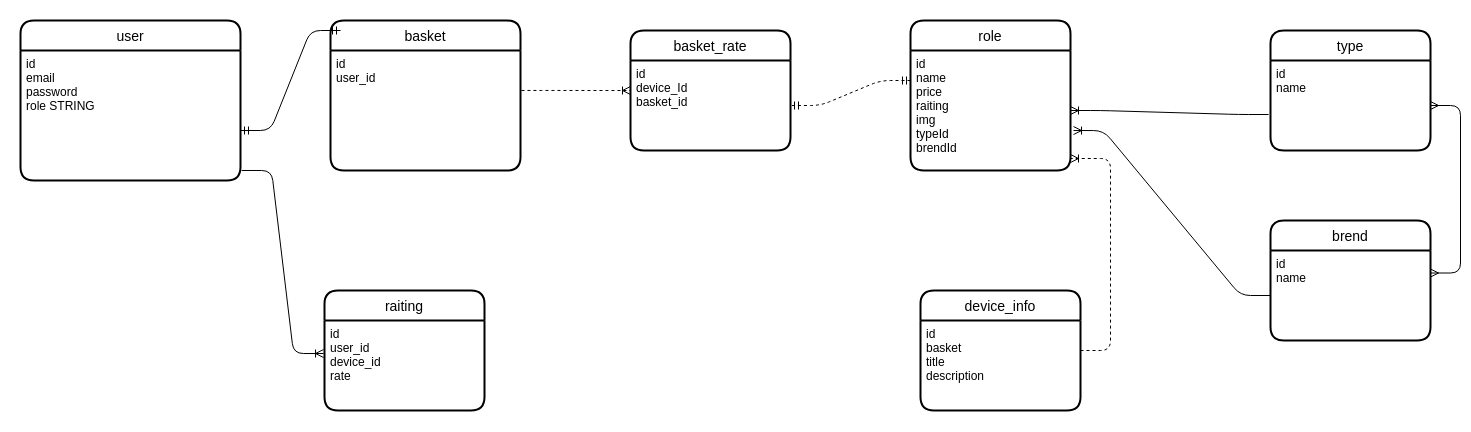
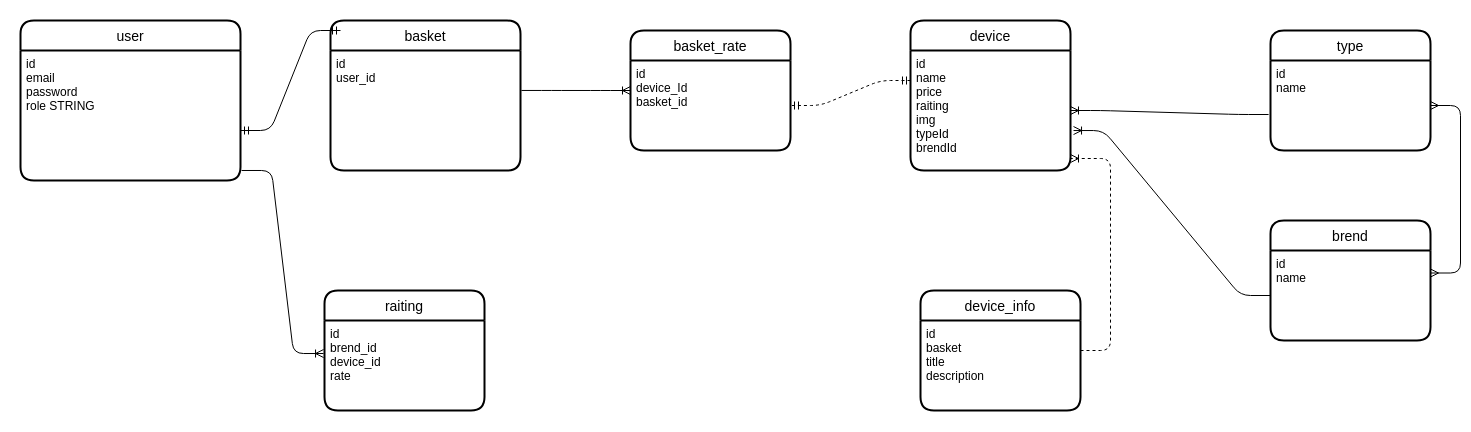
node "role": label "role" -> "device"
edge "id user_id" -> "basket_rate": style dashed -> solid
node "id user_id device_id rate": label "id user_id device_id rate" -> "id brend_id device_id rate"
